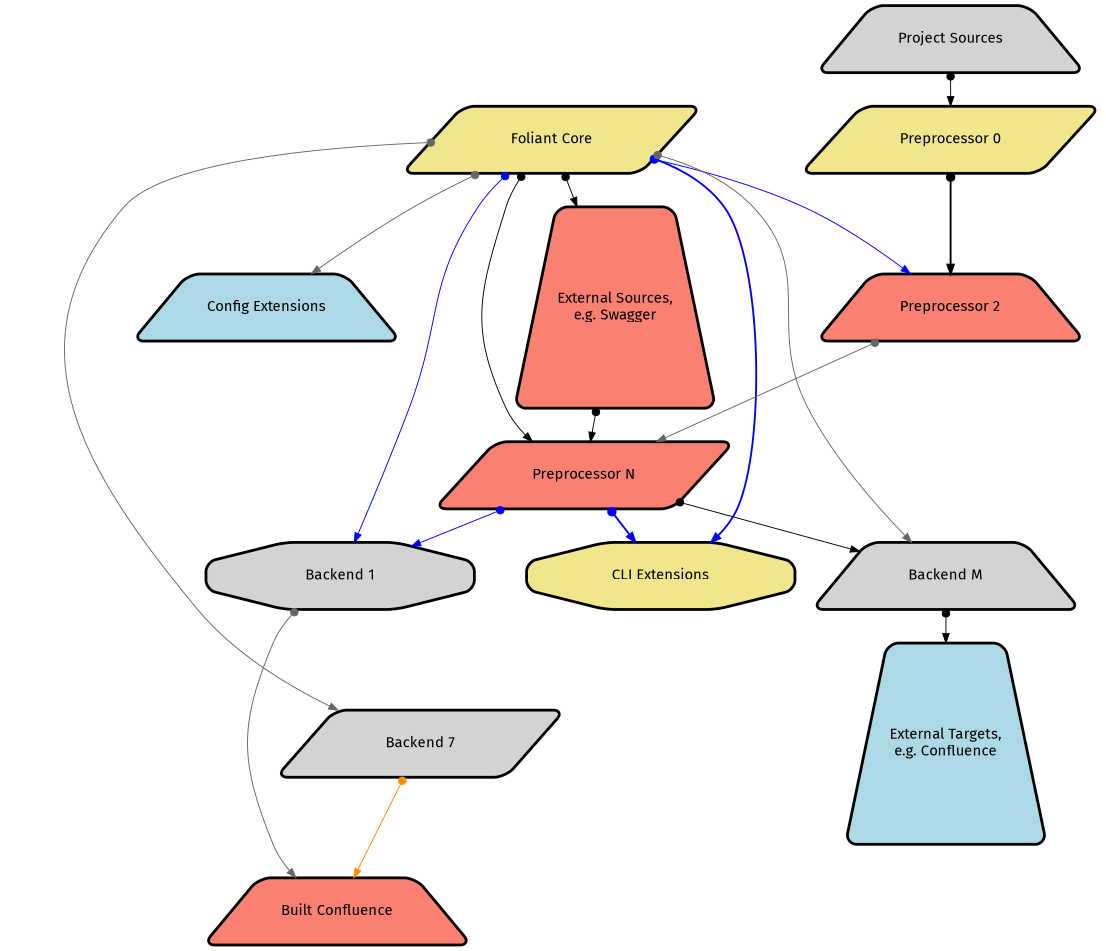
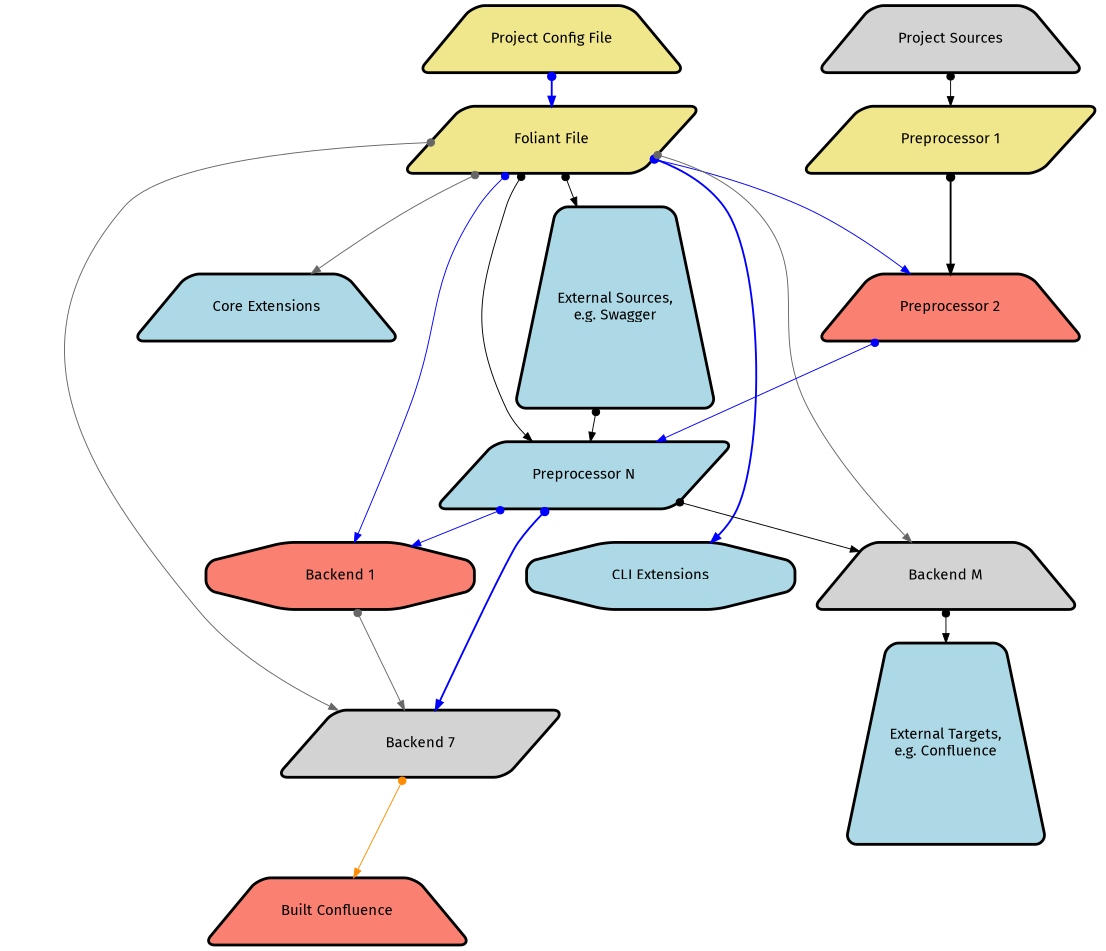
node "Project Config File": added
node "Foliant Core": label "Foliant Core" -> "Foliant File"
node "Preprocessor 0": label "Preprocessor 0" -> "Preprocessor 1"
node "Config Extensions": label "Config Extensions" -> "Core Extensions"
node "External Sources, e.g. Swagger": fillcolor salmon -> lightblue
edge "Preprocessor 2" -- "Preprocessor N": color gray40 -> blue
node "Preprocessor N": fillcolor salmon -> lightblue
edge "Preprocessor N" -- "CLI Extensions": now "Preprocessor N" -- "Backend 7"
node "Backend 1": fillcolor lightgrey -> salmon
node "CLI Extensions": fillcolor khaki -> lightblue
edge "Backend 1" -- "Built Confluence": now "Backend 1" -- "Backend 7"
